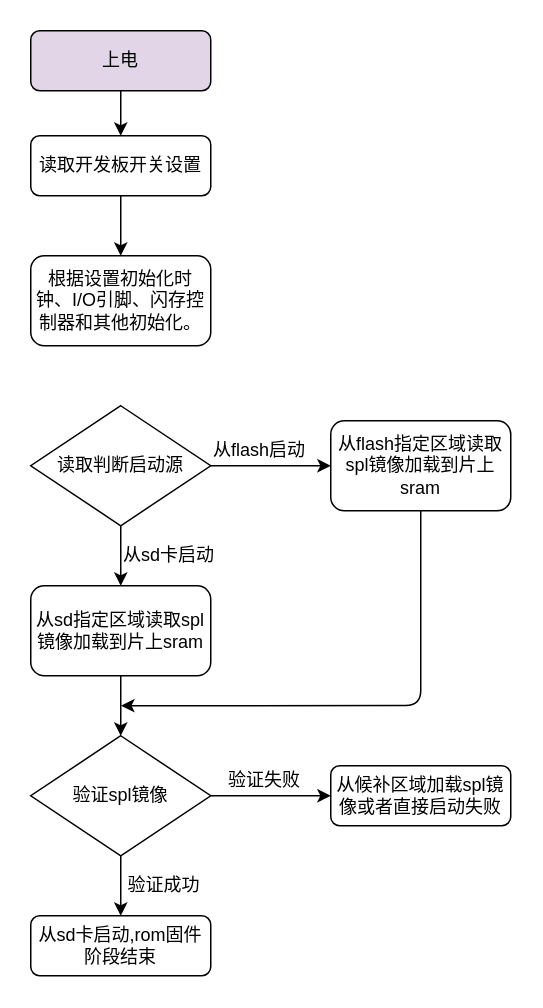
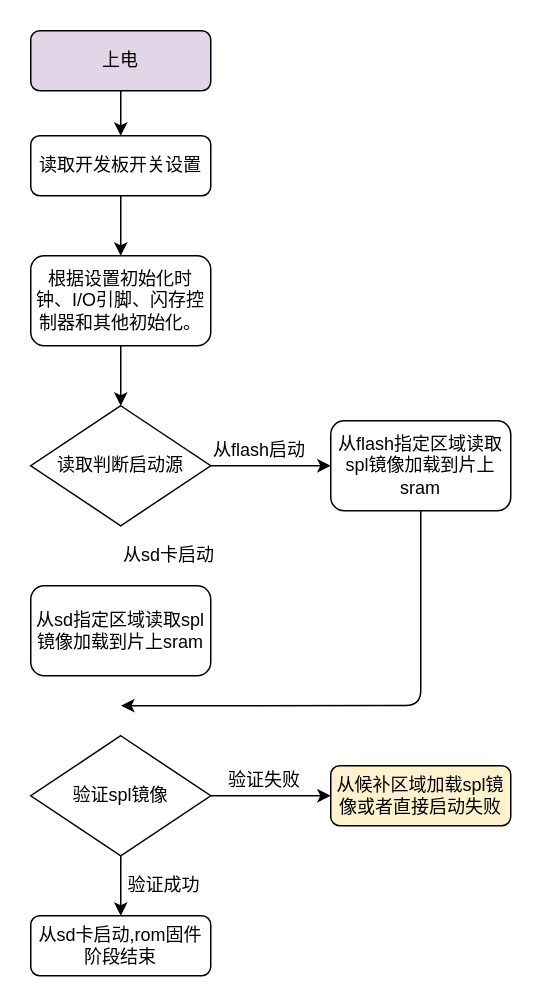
edge "根据设置初始化时钟、I/O引脚、闪存控制器和其他初始化。" -> "读取判断启动源": added
edge "读取判断启动源" -> "从sd指定区域读取spl镜像加载到片上sram": removed
edge "从sd指定区域读取spl镜像加载到片上sram" -> "验证spl镜像": removed
node "从候补区域加载spl镜像或者直接启动失败": fillcolor #ffffff -> #fff2cc
